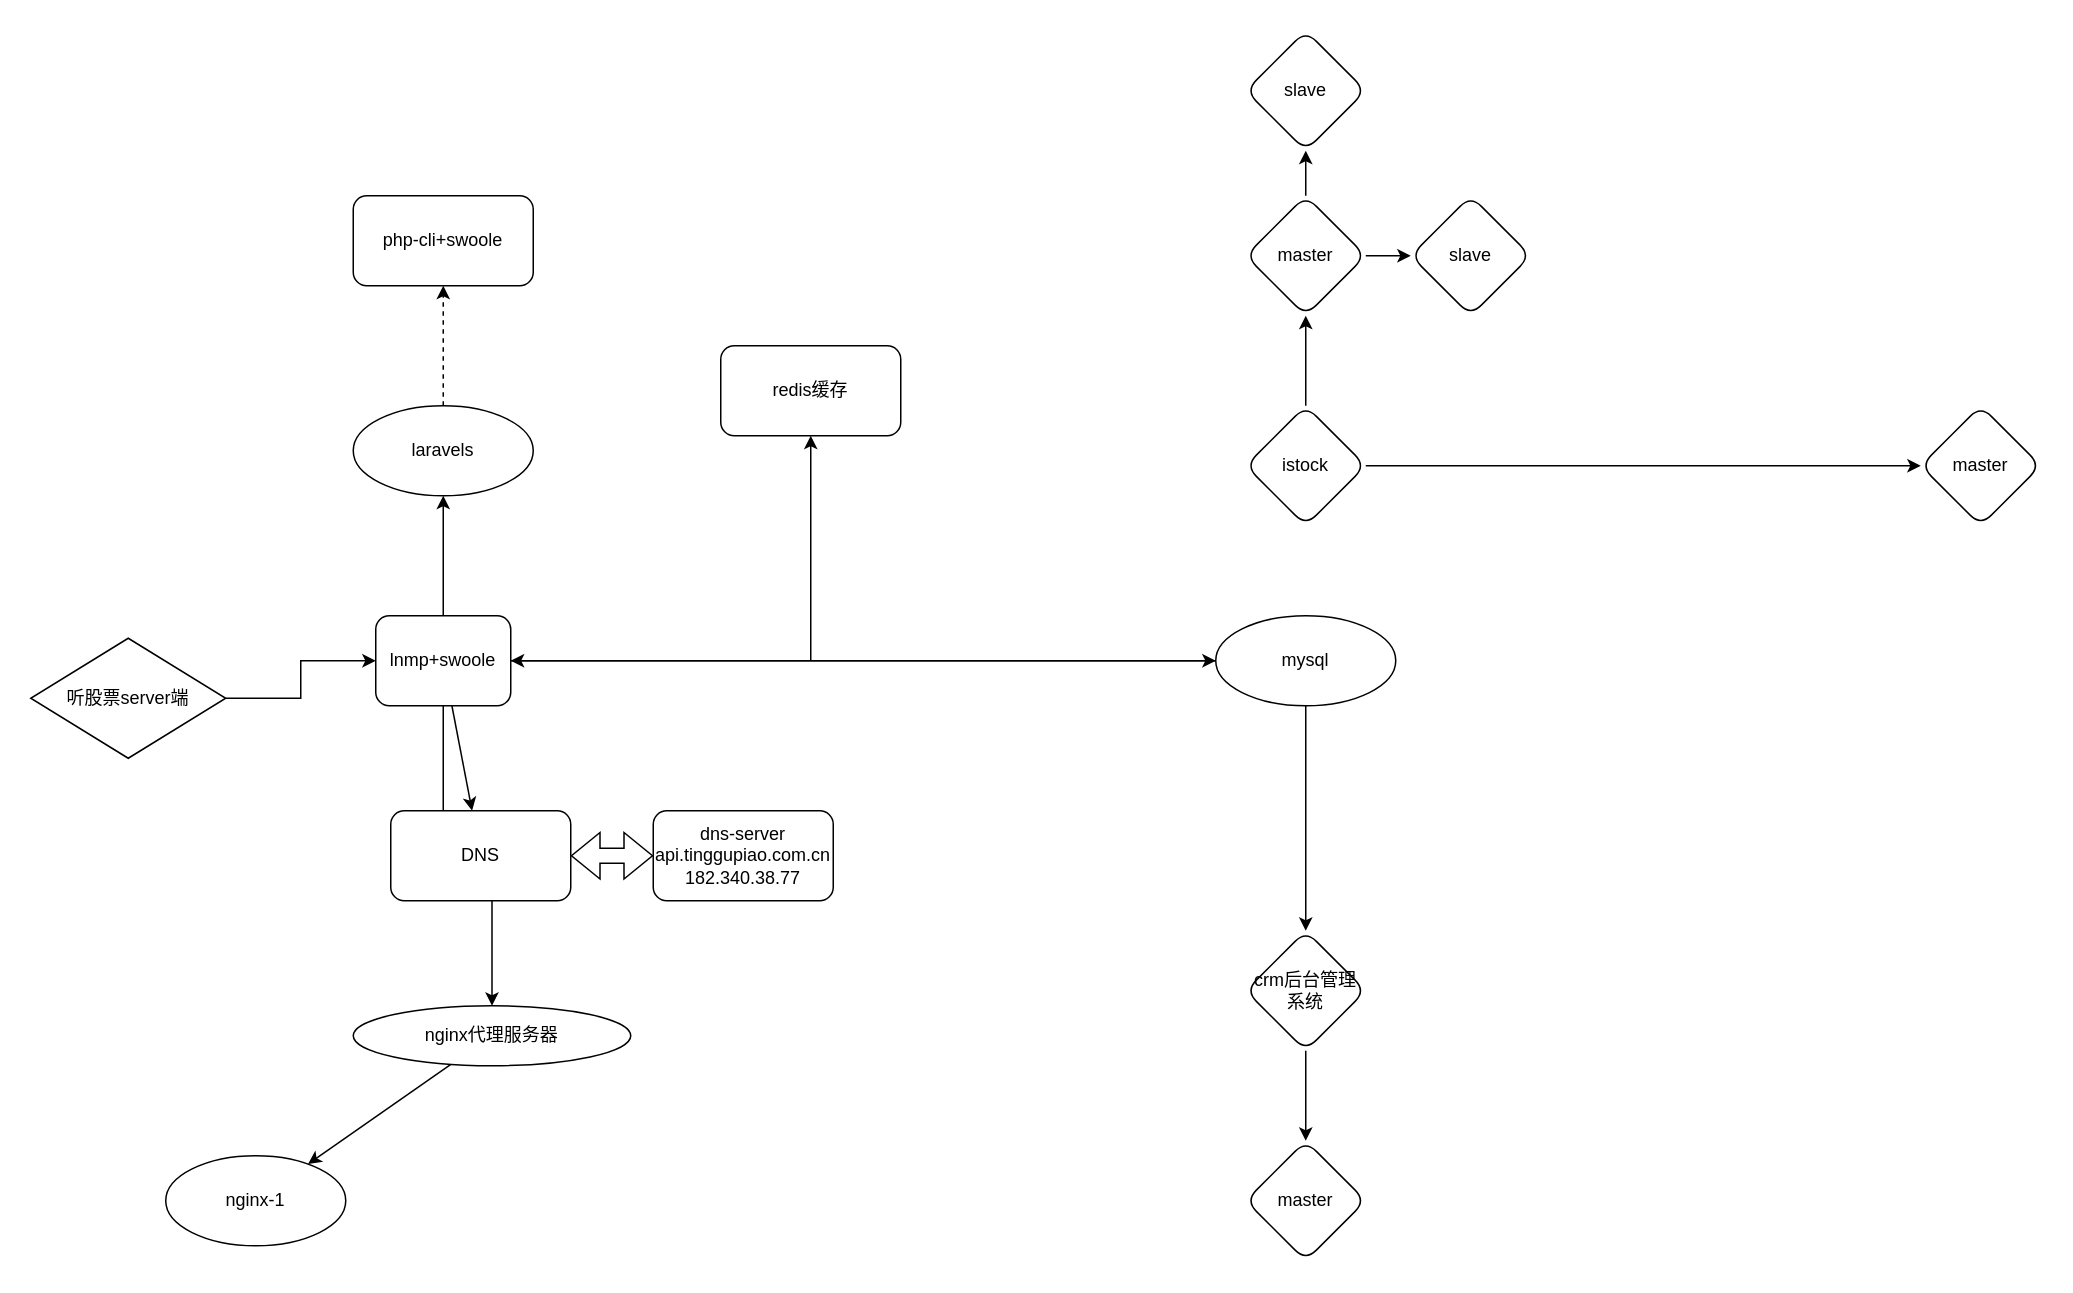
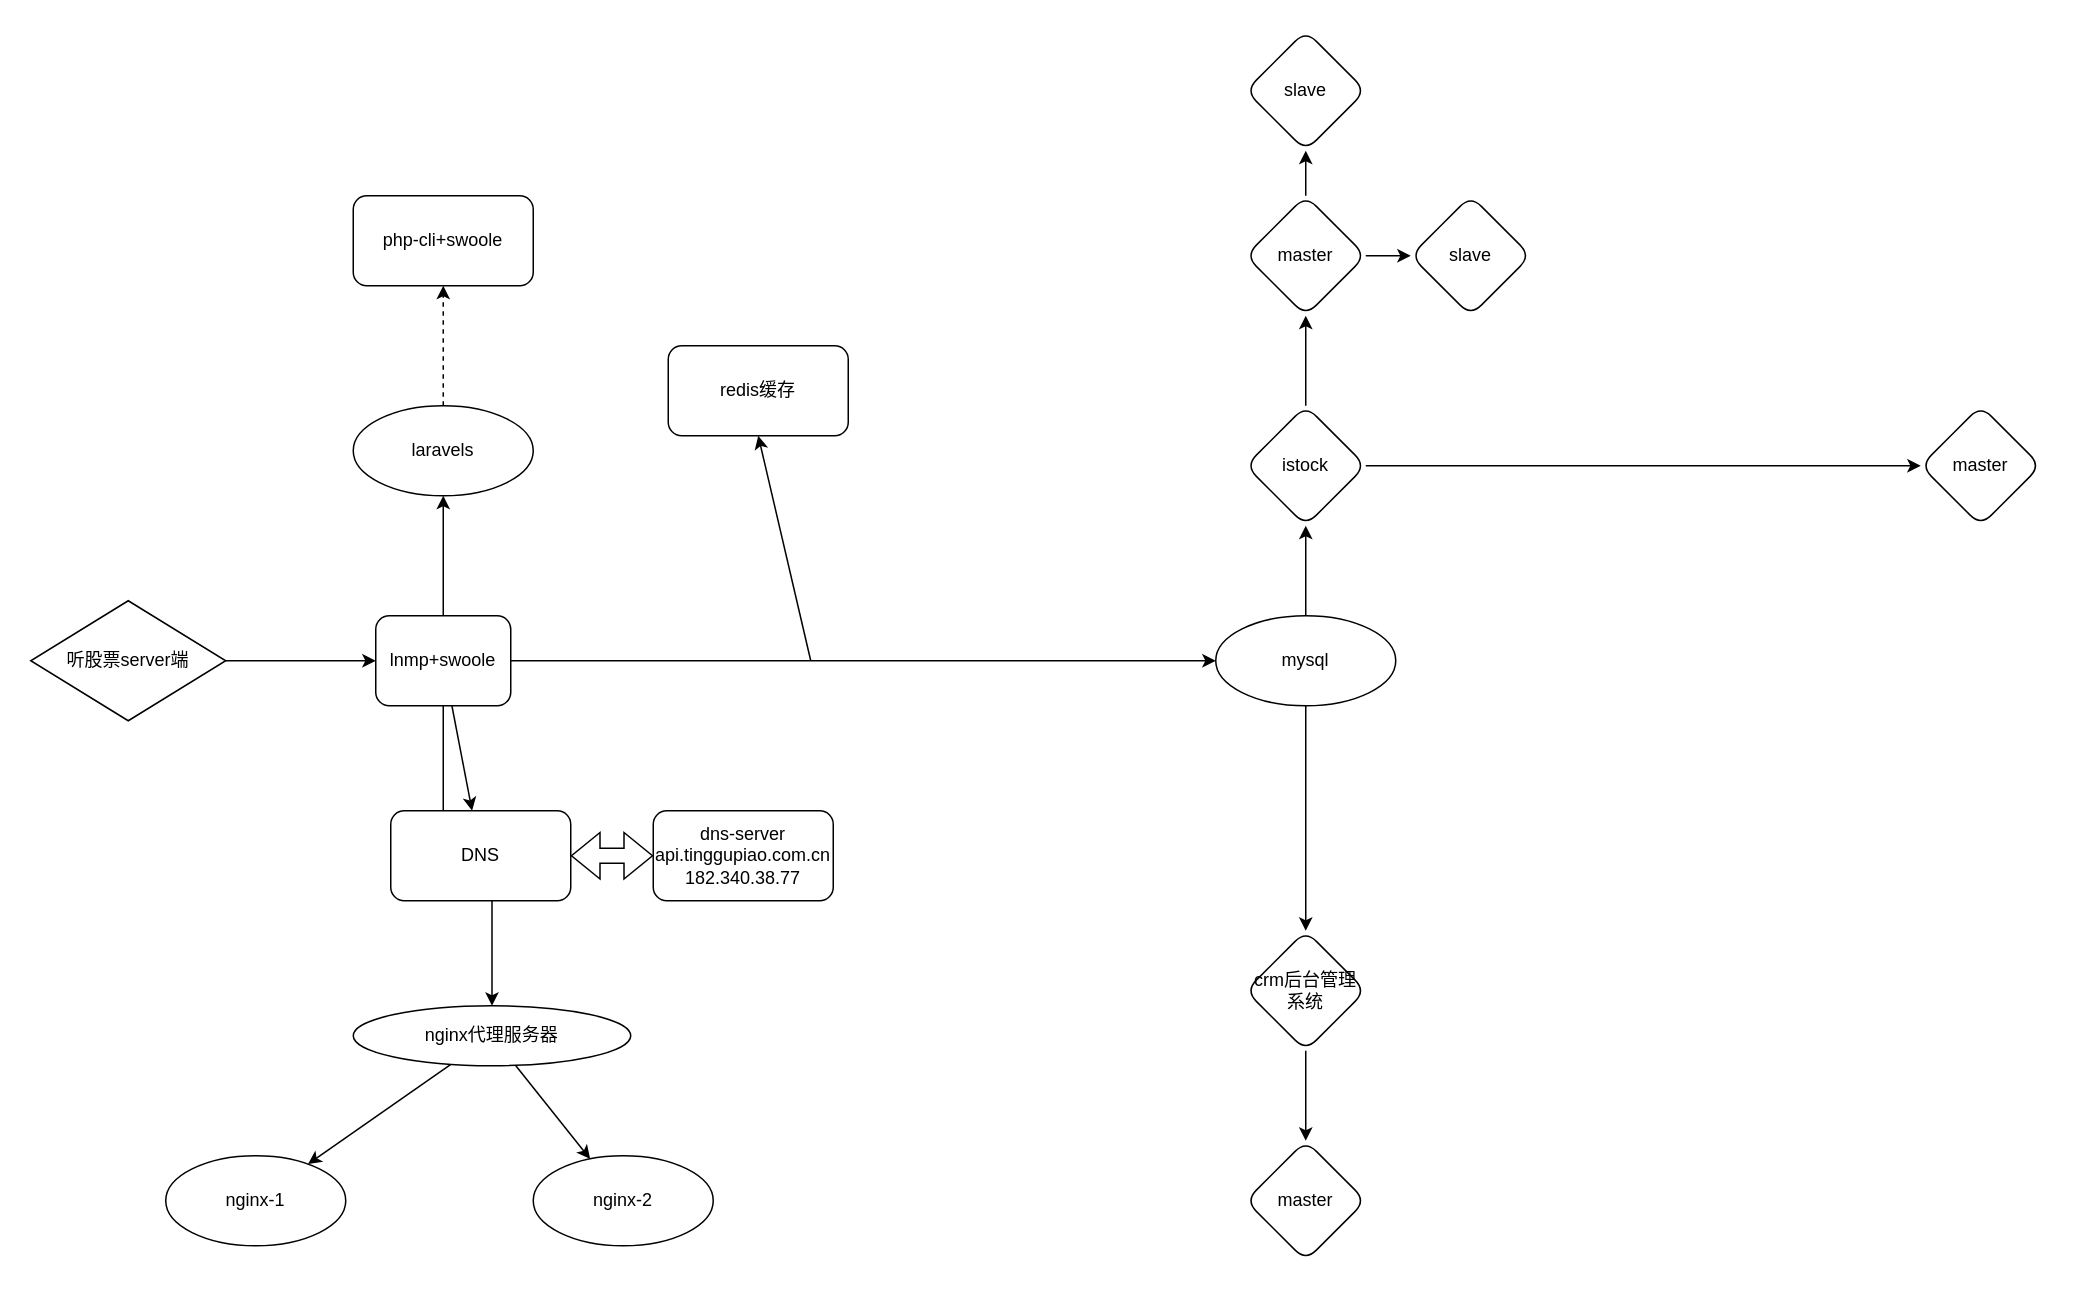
node "redis缓存": moved (811, 391) -> (758, 391)
edge "mysql" -> "lnmp+swoole": now "mysql" -> "istock"
node "听股票server端": moved (128, 698) -> (128, 661)
edge "nginx代理服务器" -> "nginx-2": added
node "nginx-2": added
